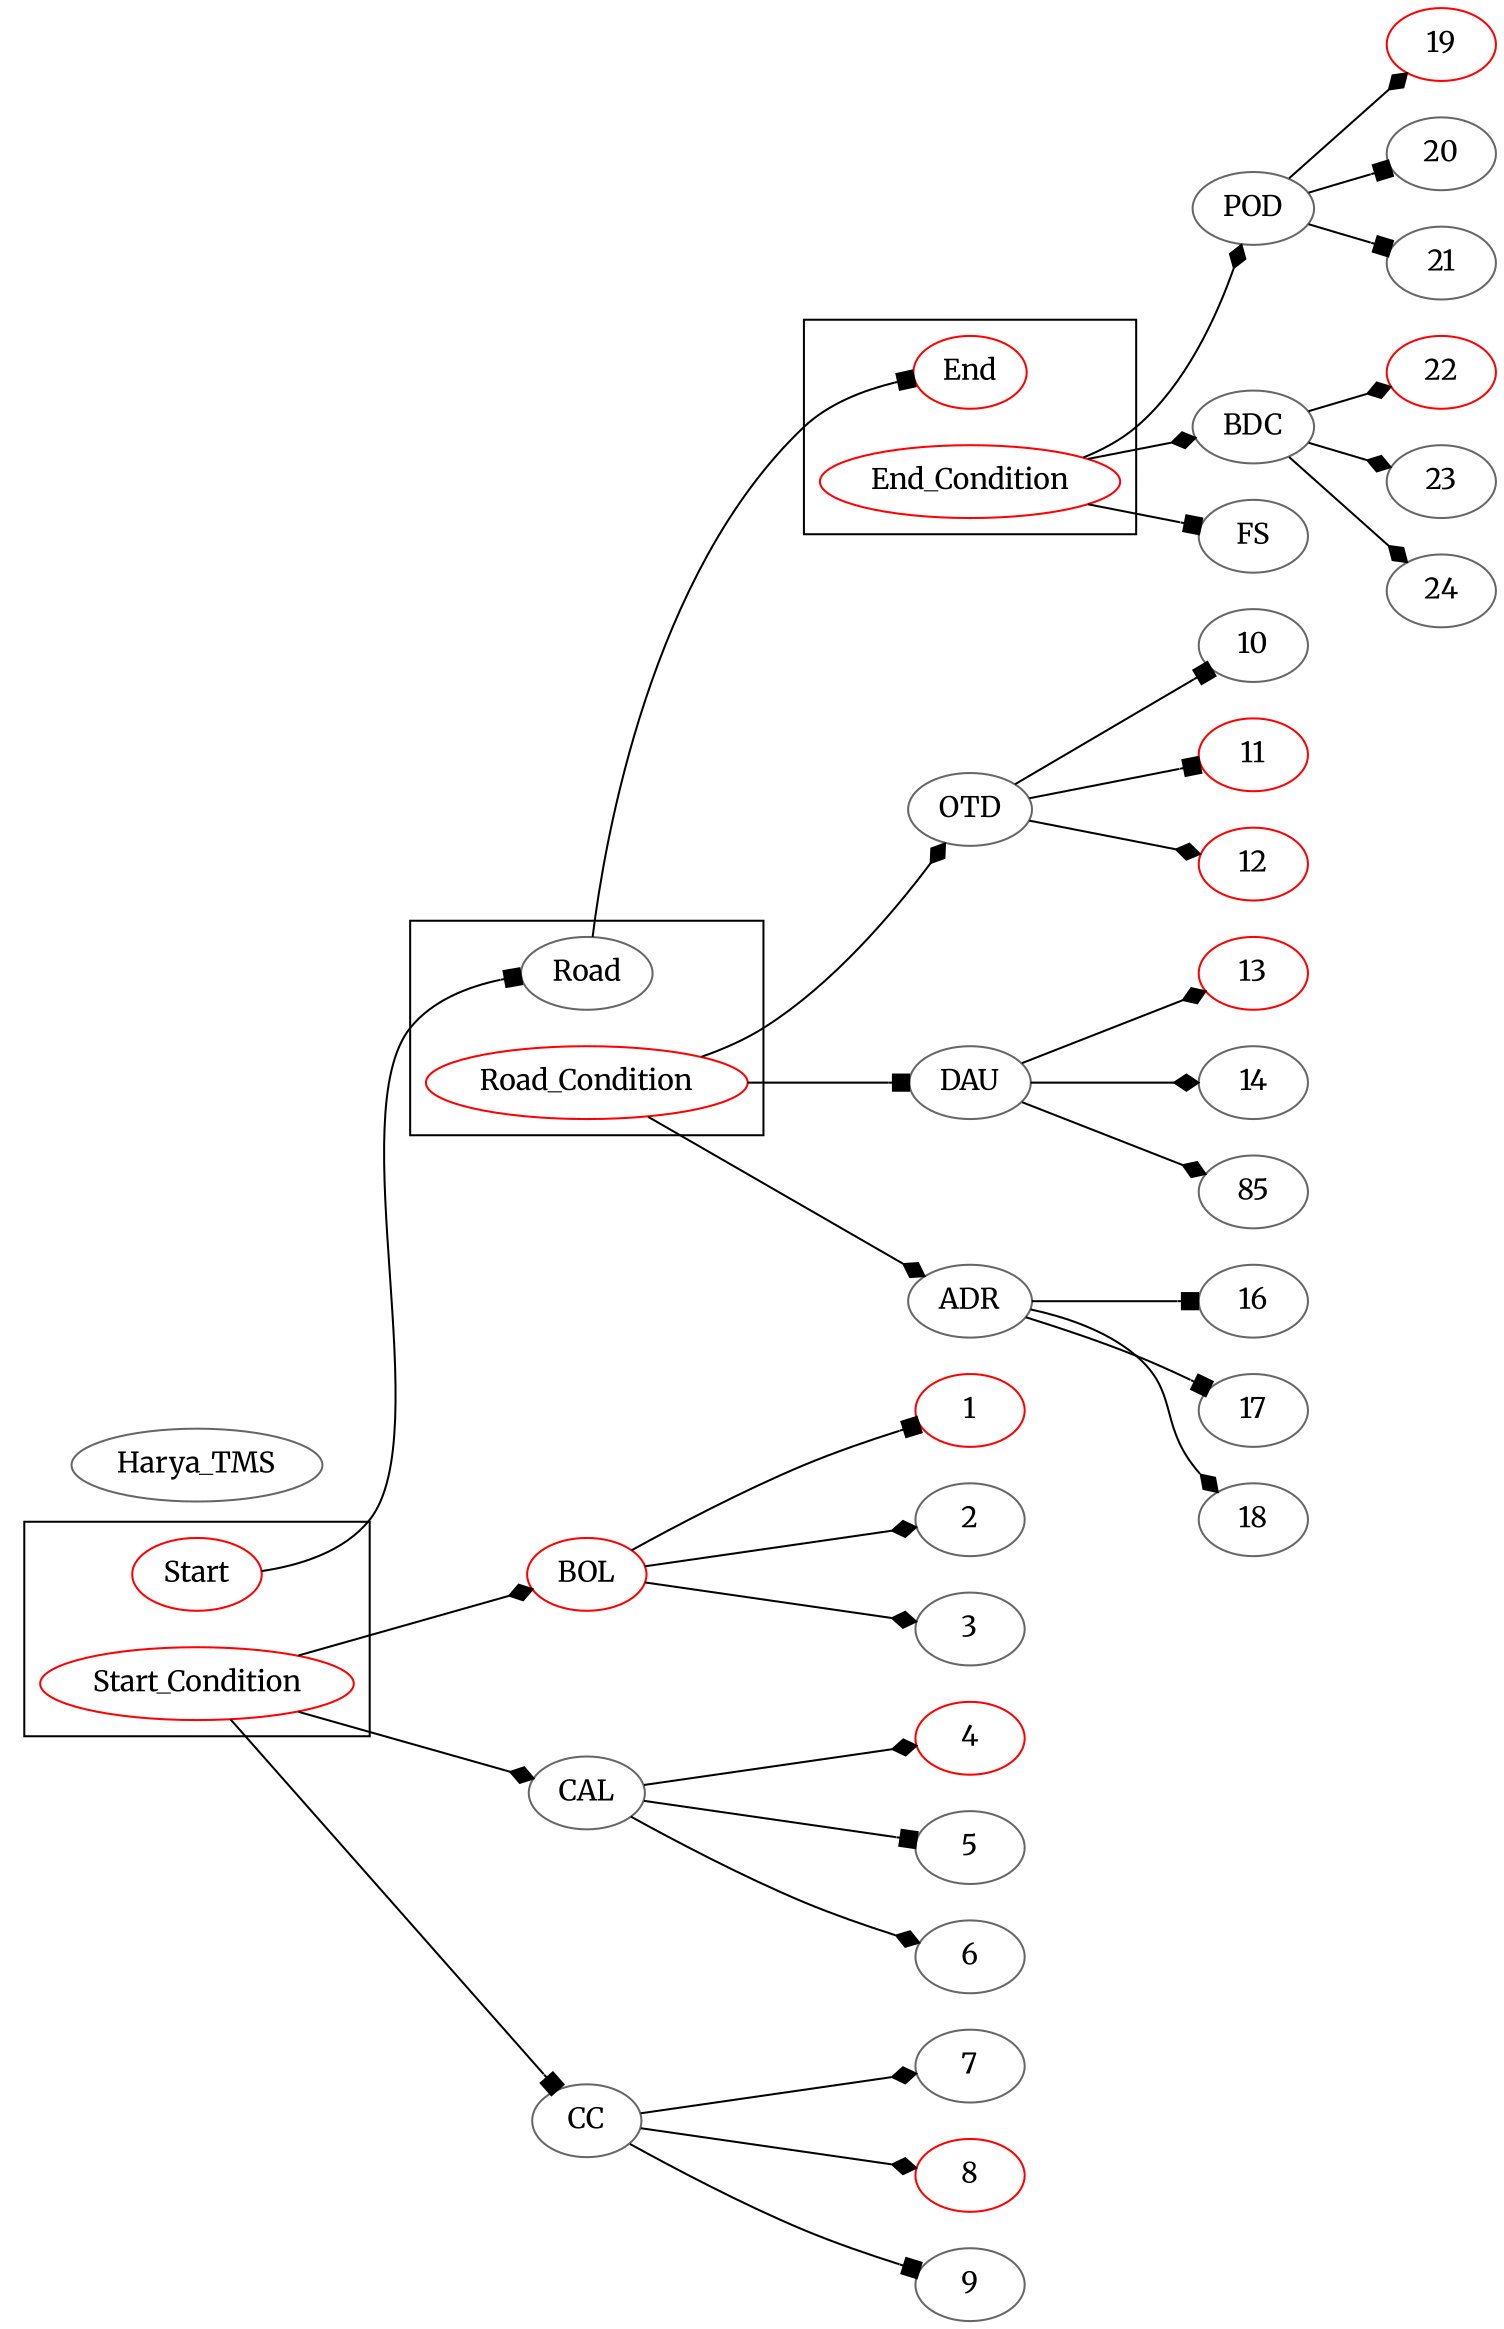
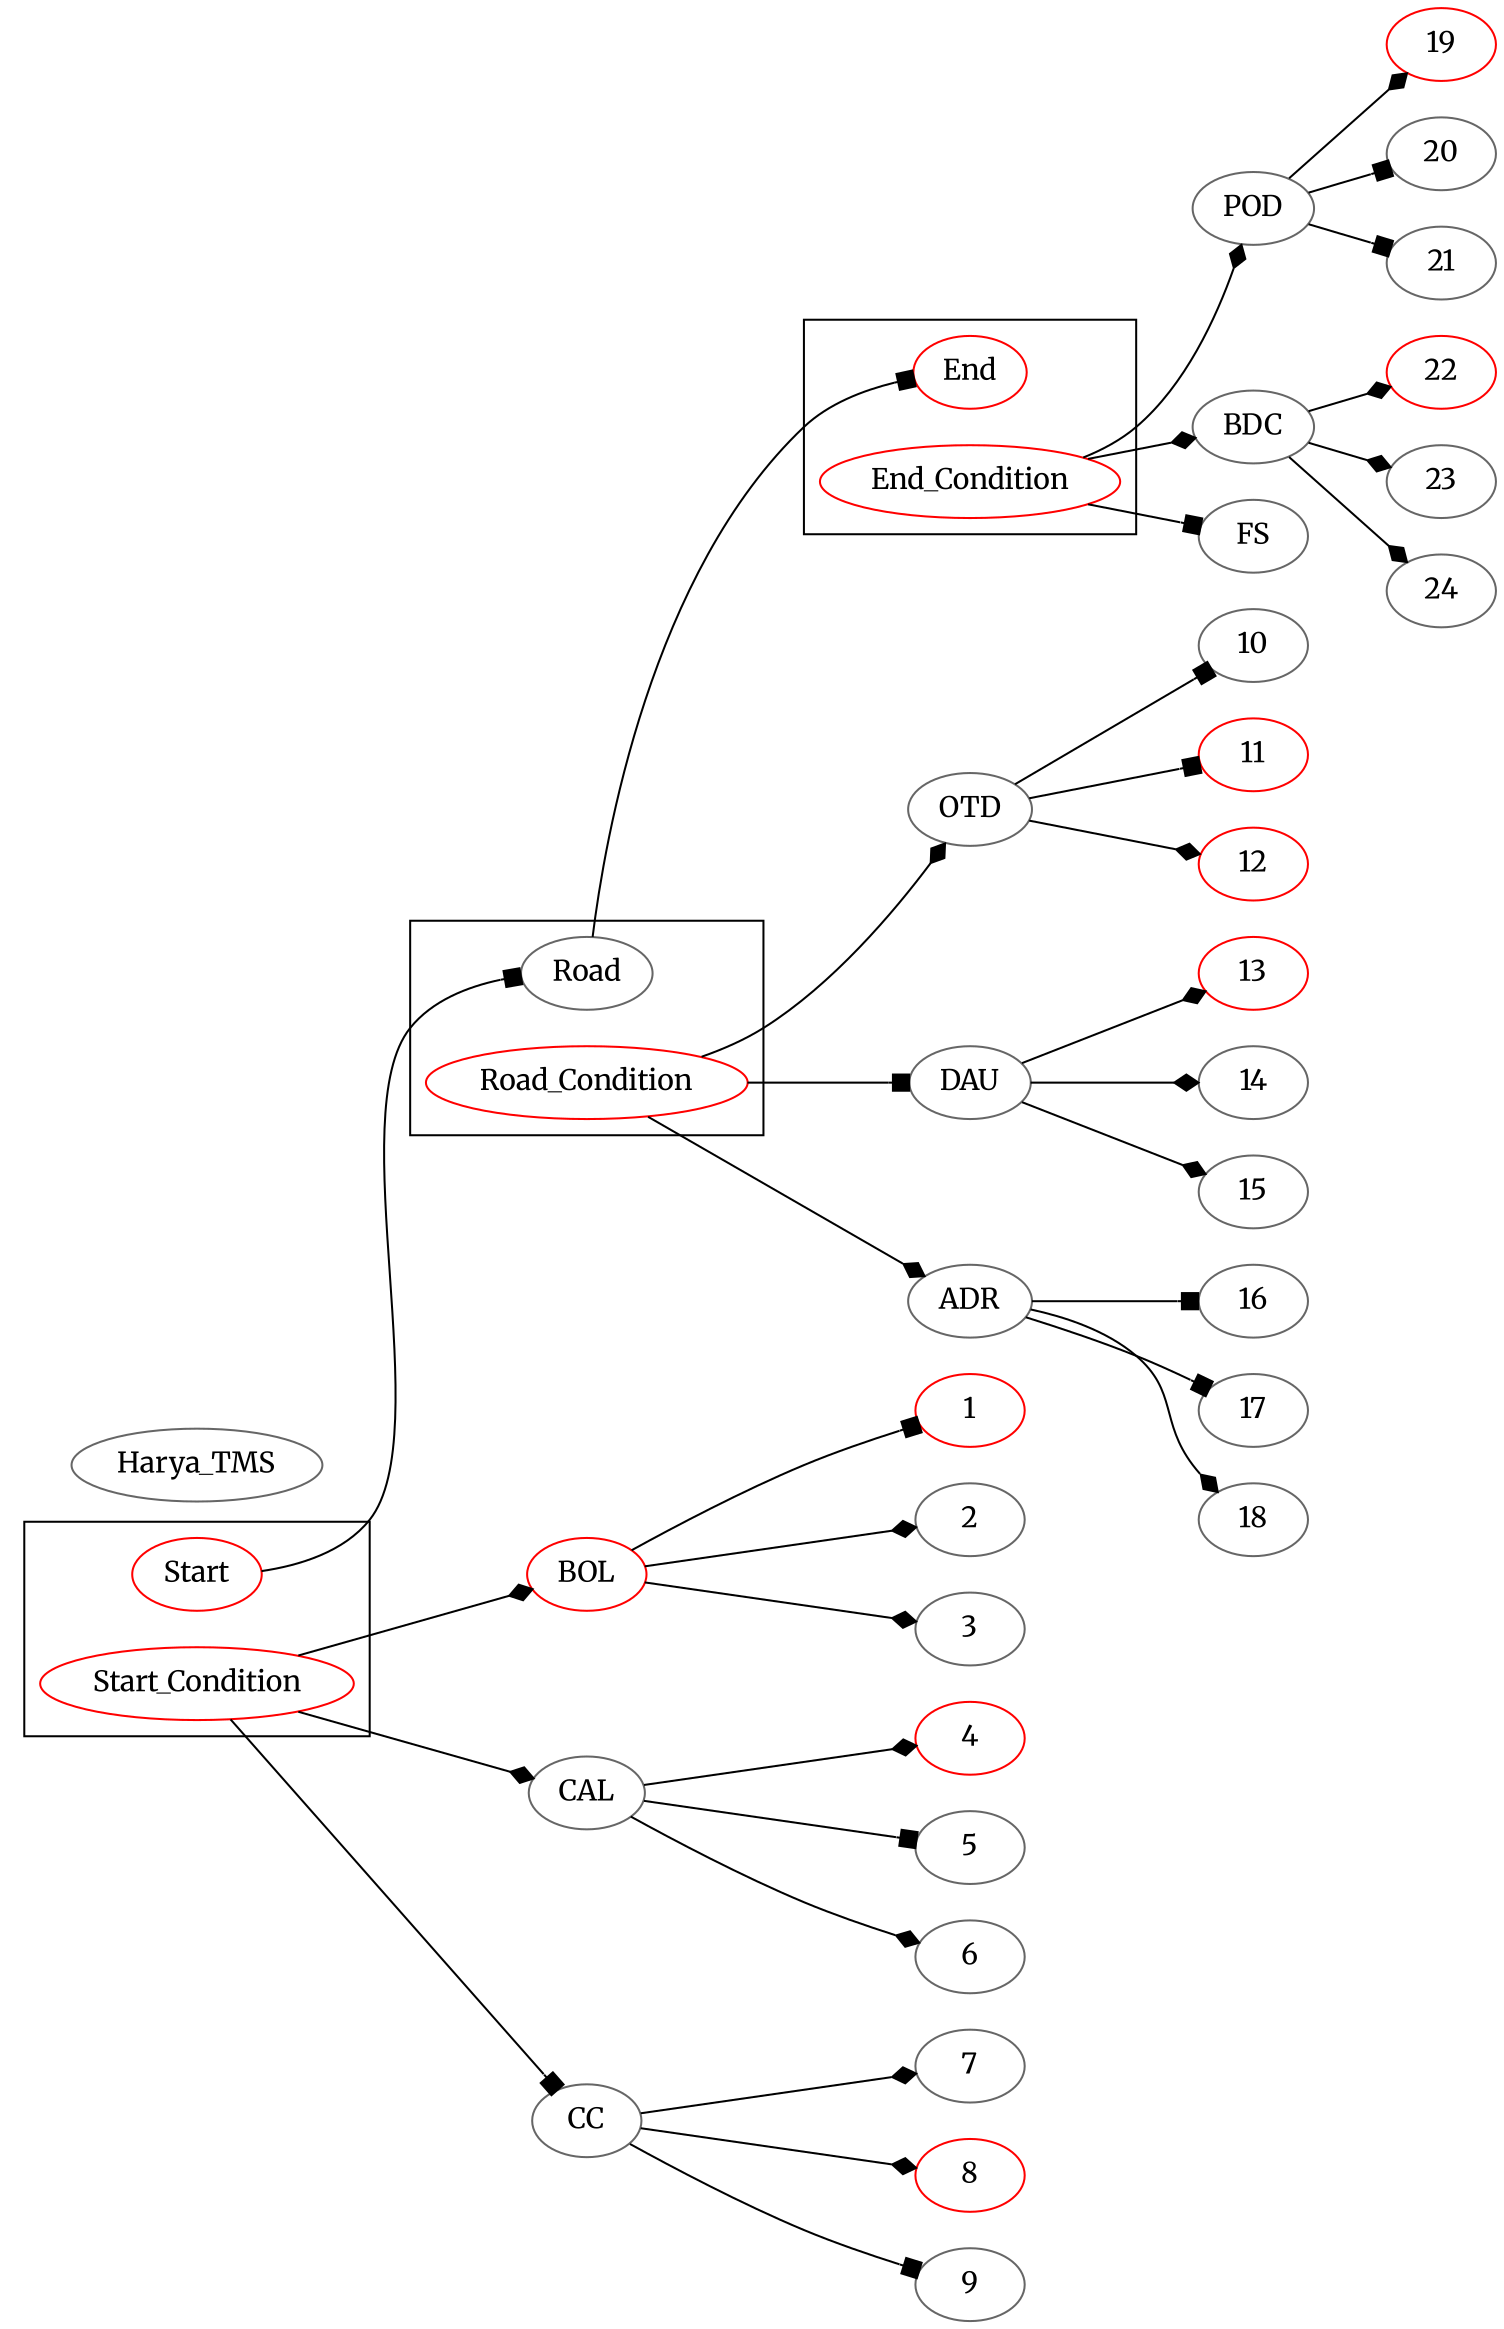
node "85": label "85" -> "15"
